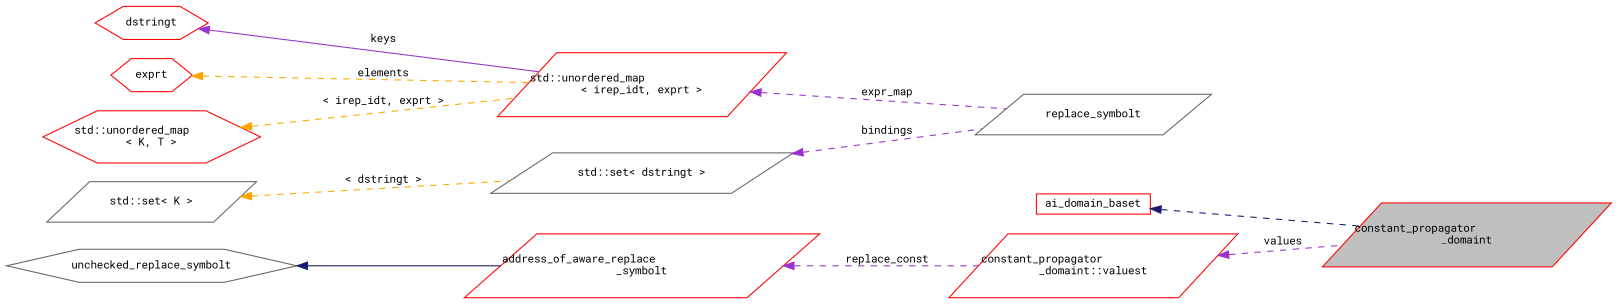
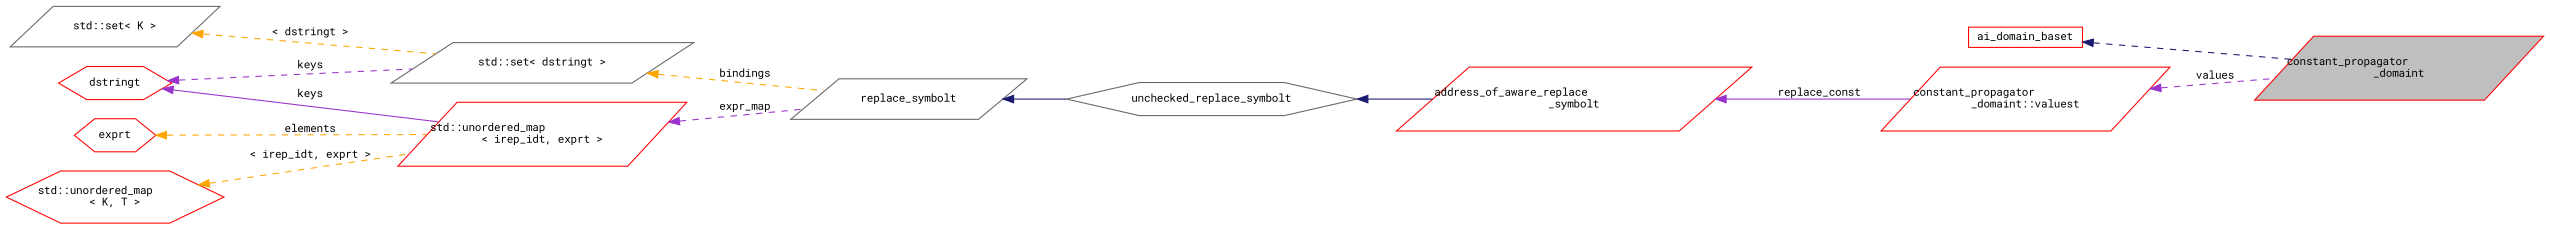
edge "std::set< dstringt >" -> "dstringt": added, label "keys"
edge "unchecked_replace_symbolt" -> "replace_symbolt": added
edge "replace_symbolt" -> "std::set< dstringt >": color darkorchid3 -> orange
edge "constant_propagator _domaint::valuest" -> "address_of_aware_replace _symbolt": style dashed -> solid
